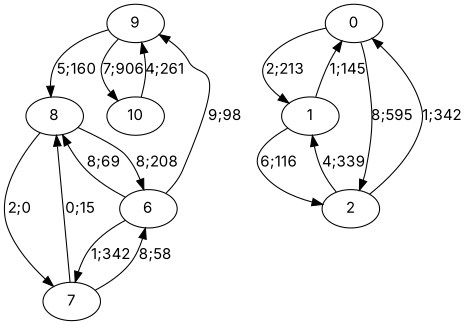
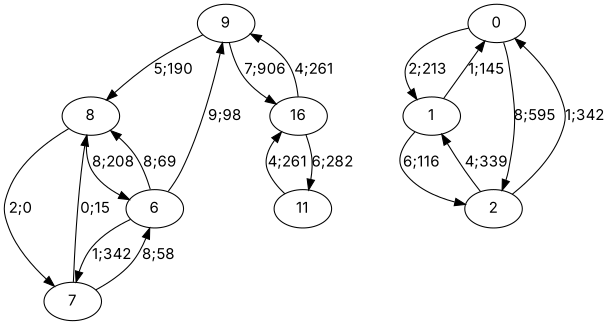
edge "9" -> "8": label "5;160" -> "5;190"
node "10": label "10" -> "16"
node "11": added
